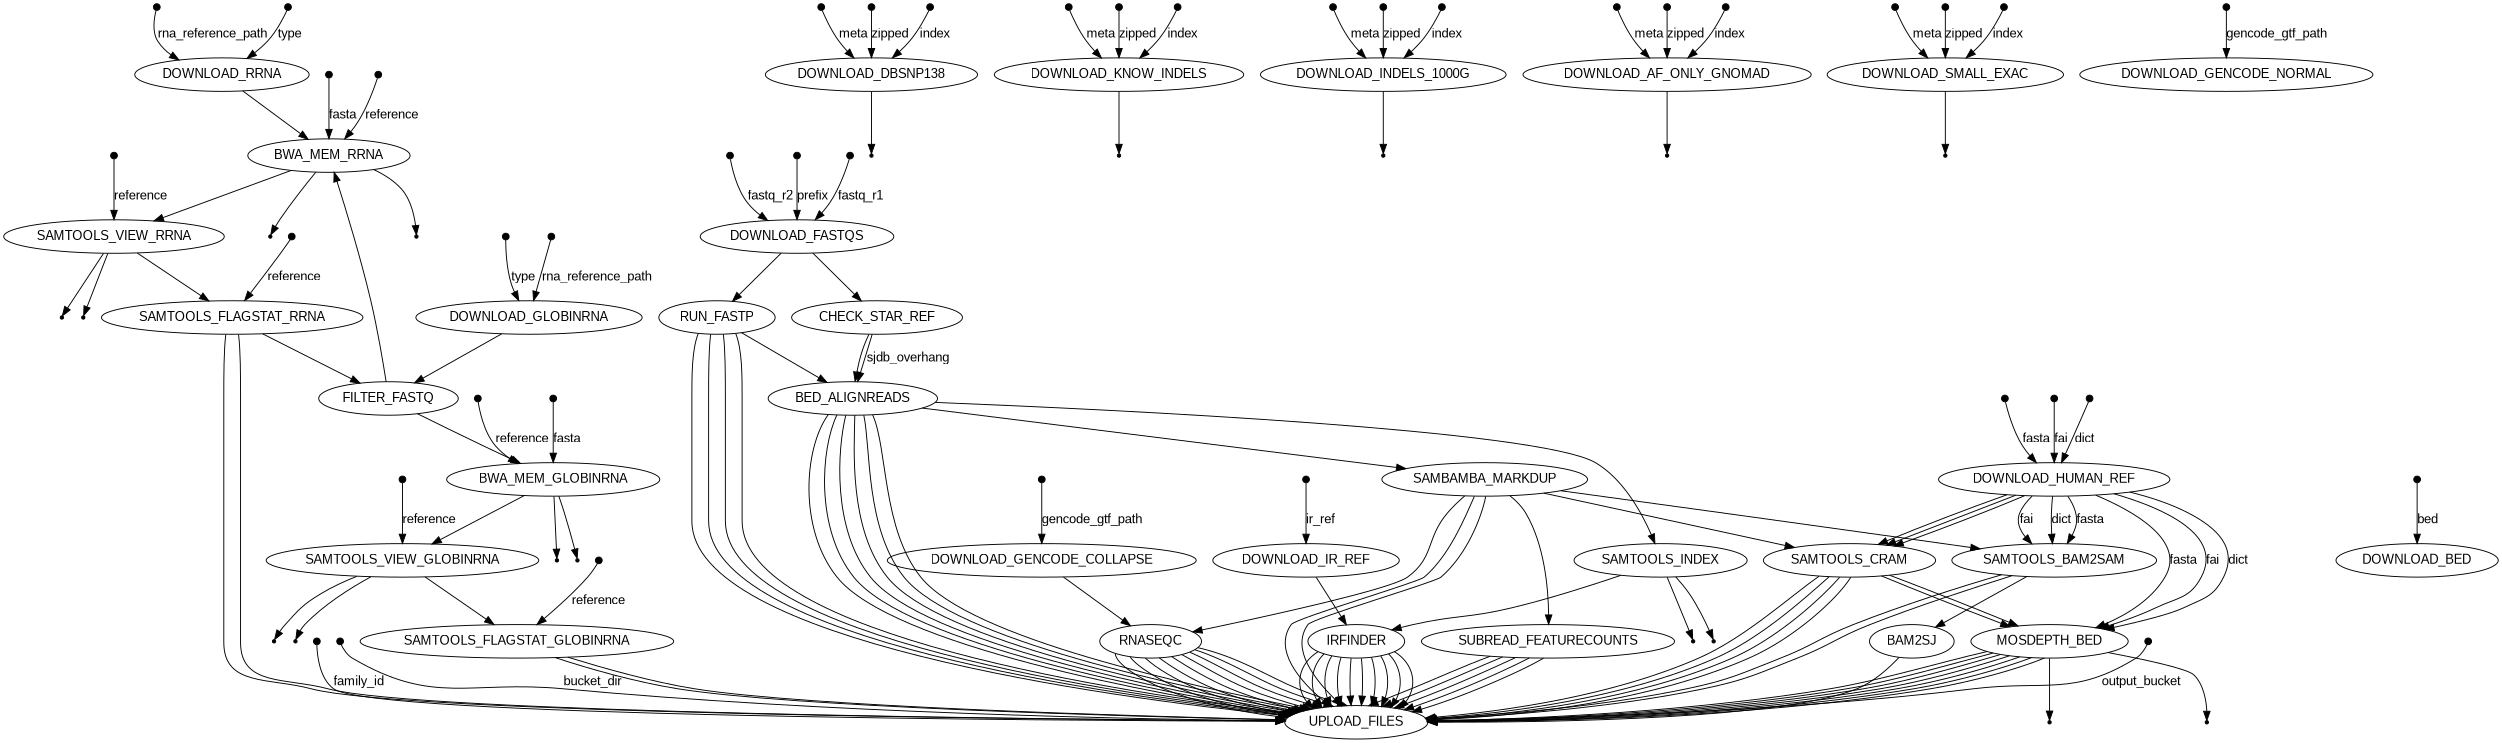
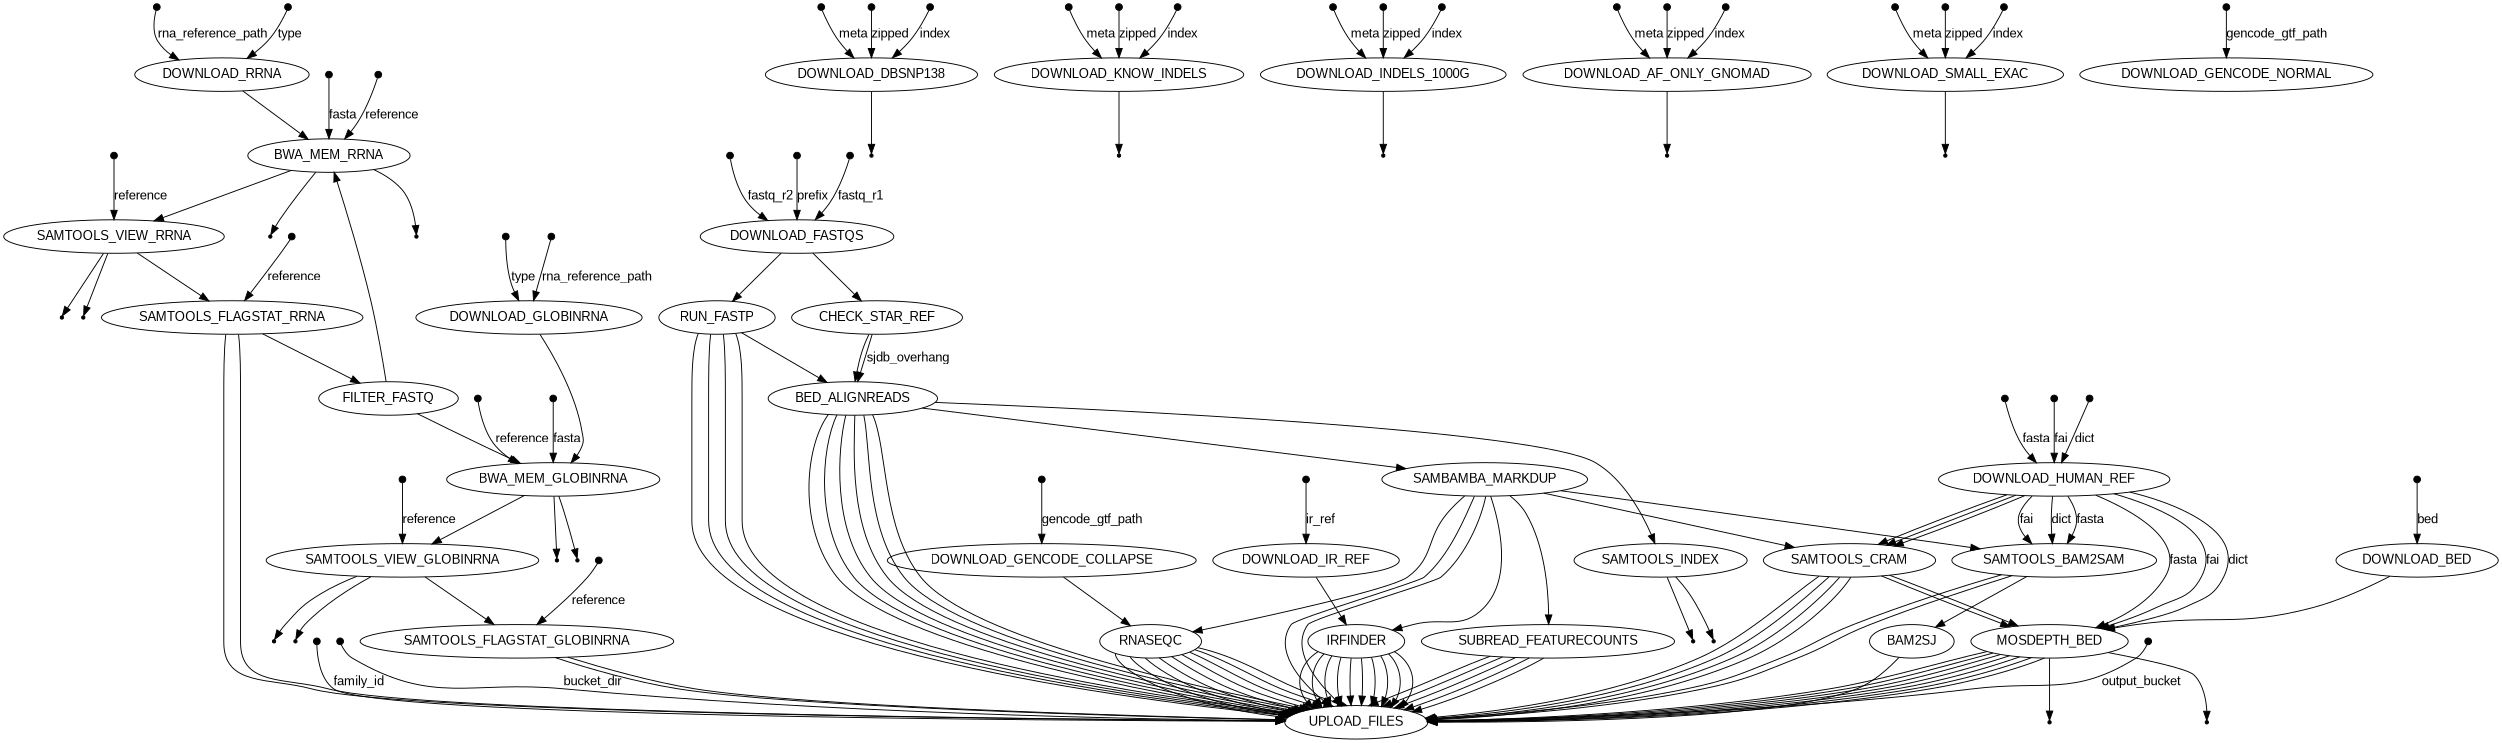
edge "DOWNLOAD_GLOBINRNA" -> "FILTER_FASTQ": now "DOWNLOAD_GLOBINRNA" -> "BWA_MEM_GLOBINRNA"
edge "SAMTOOLS_INDEX" -> "IRFINDER": now "SAMBAMBA_MARKDUP" -> "IRFINDER"
edge "DOWNLOAD_BED" -> "MOSDEPTH_BED": added
